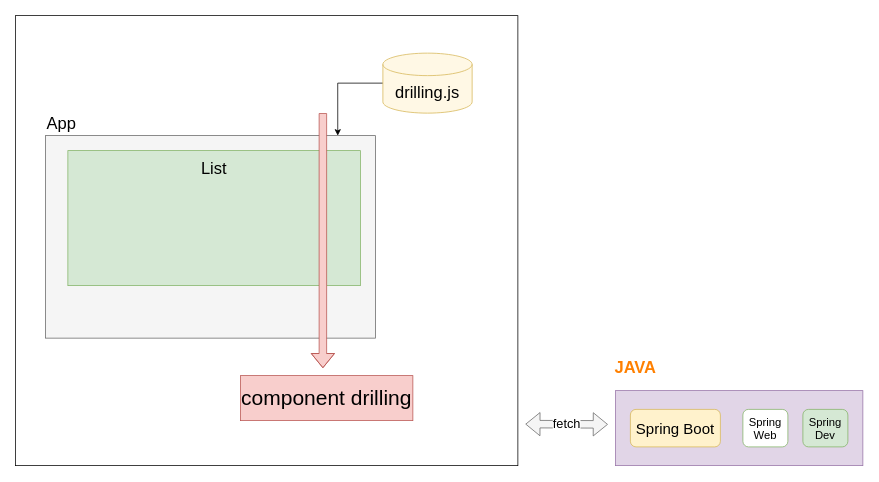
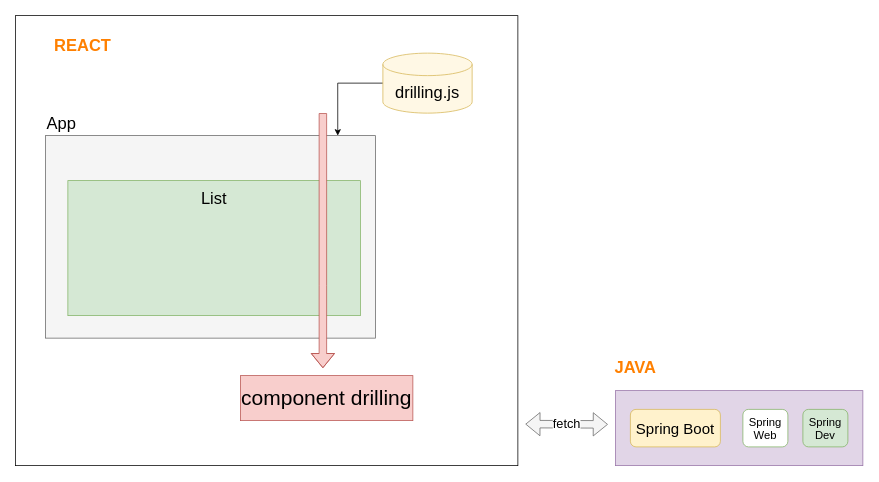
node "REACT": added
node "List": moved (214, 218) -> (214, 248)
